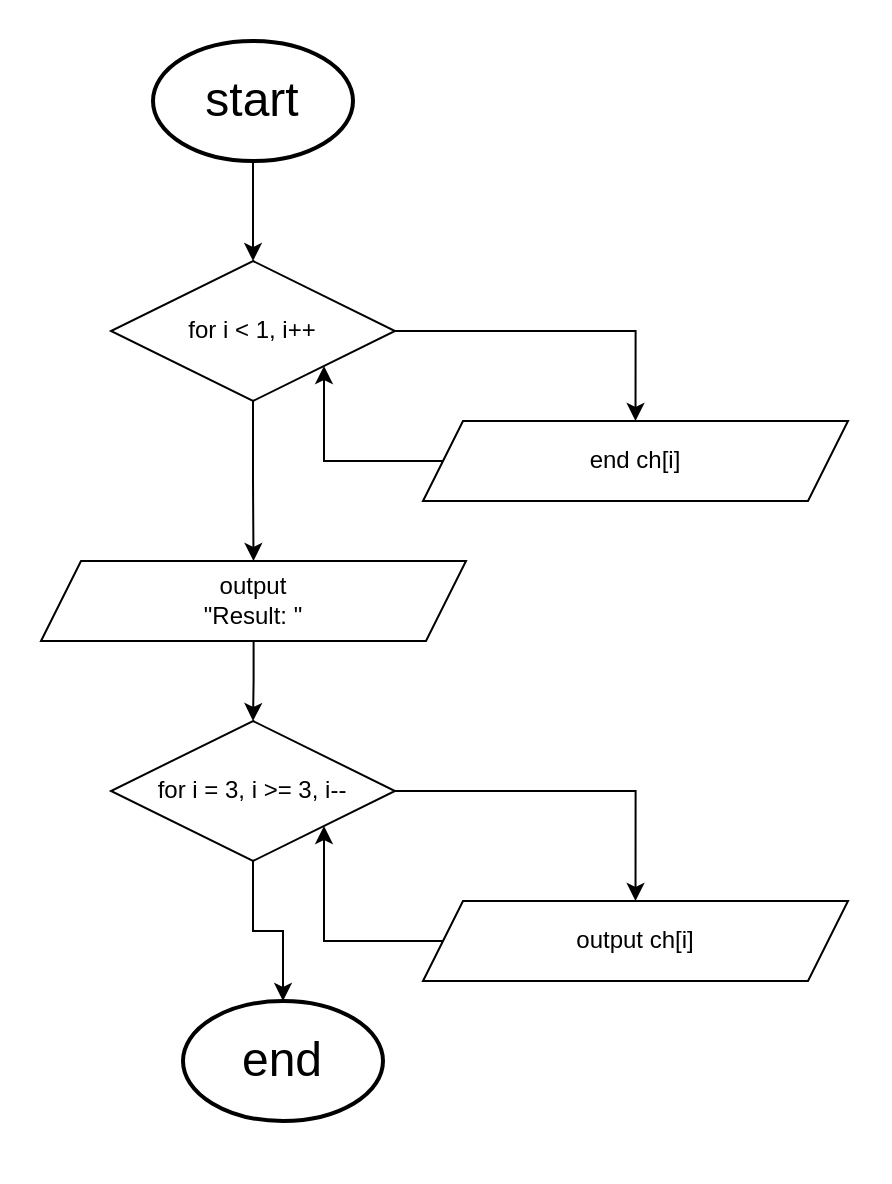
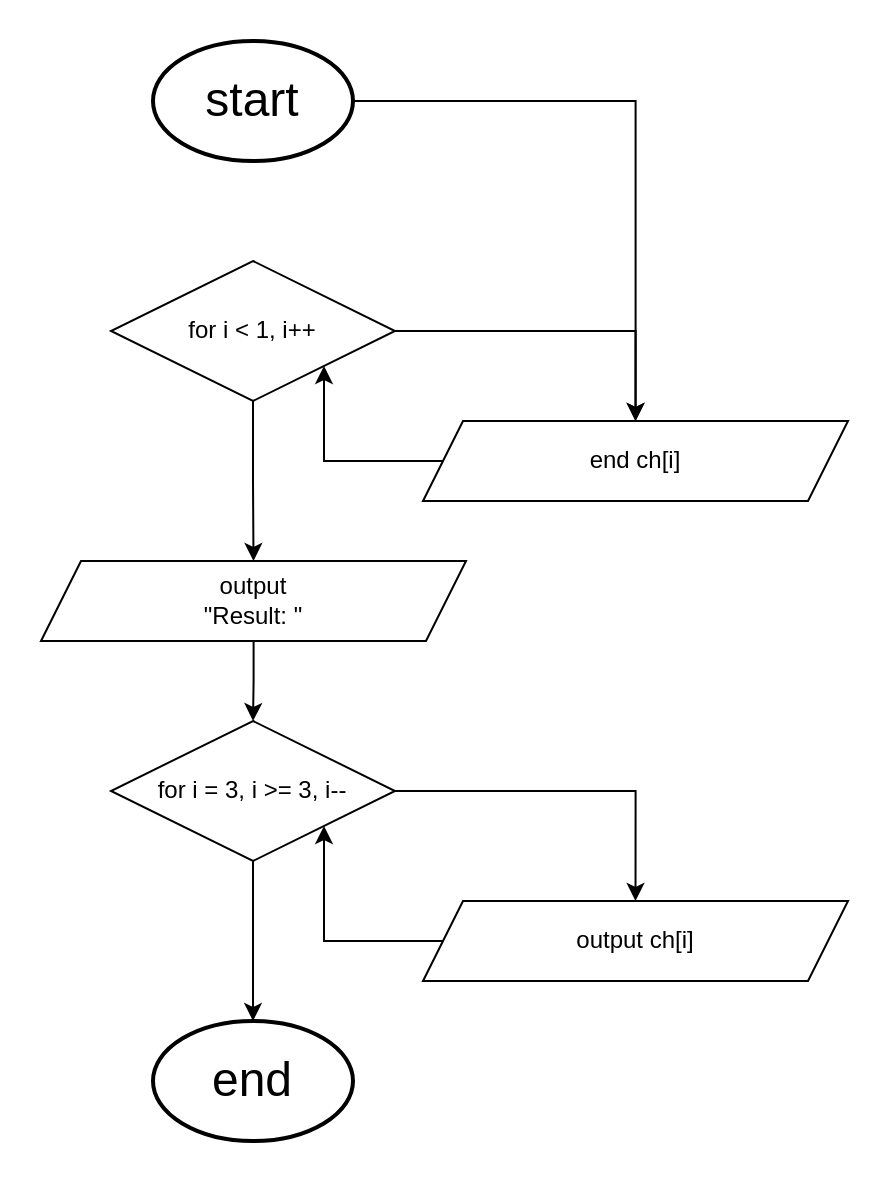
edge "start" -> "for i < 1, i++": now "start" -> "end ch[i]"
node "end": moved (283, 1061) -> (253, 1081)
